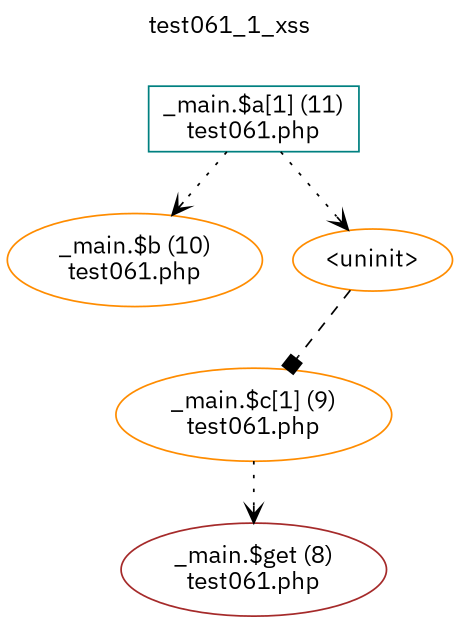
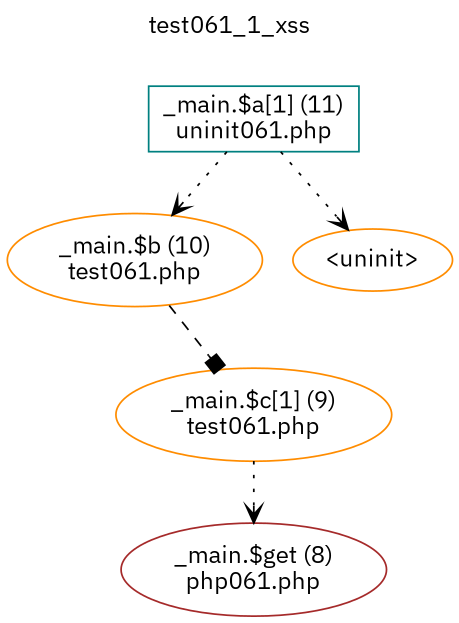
node "_main.$a[1] (11) test061.php": label "_main.$a[1] (11) test061.php" -> "_main.$a[1] (11) uninit061.php"
edge "<uninit>" -> "_main.$c[1] (9) test061.php": now "_main.$b (10) test061.php" -> "_main.$c[1] (9) test061.php"
node "_main.$get (8) test061.php": label "_main.$get (8) test061.php" -> "_main.$get (8) php061.php"
